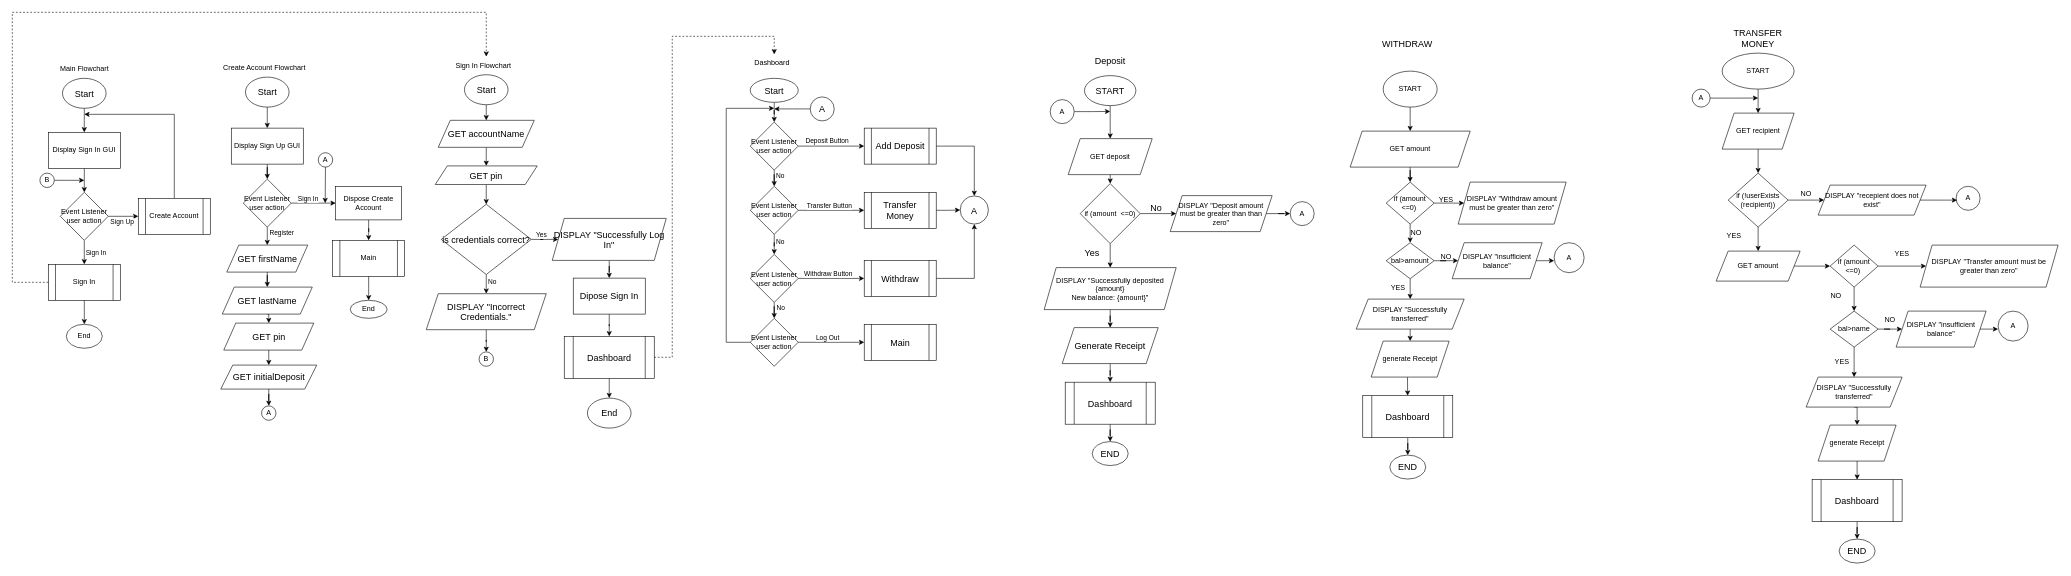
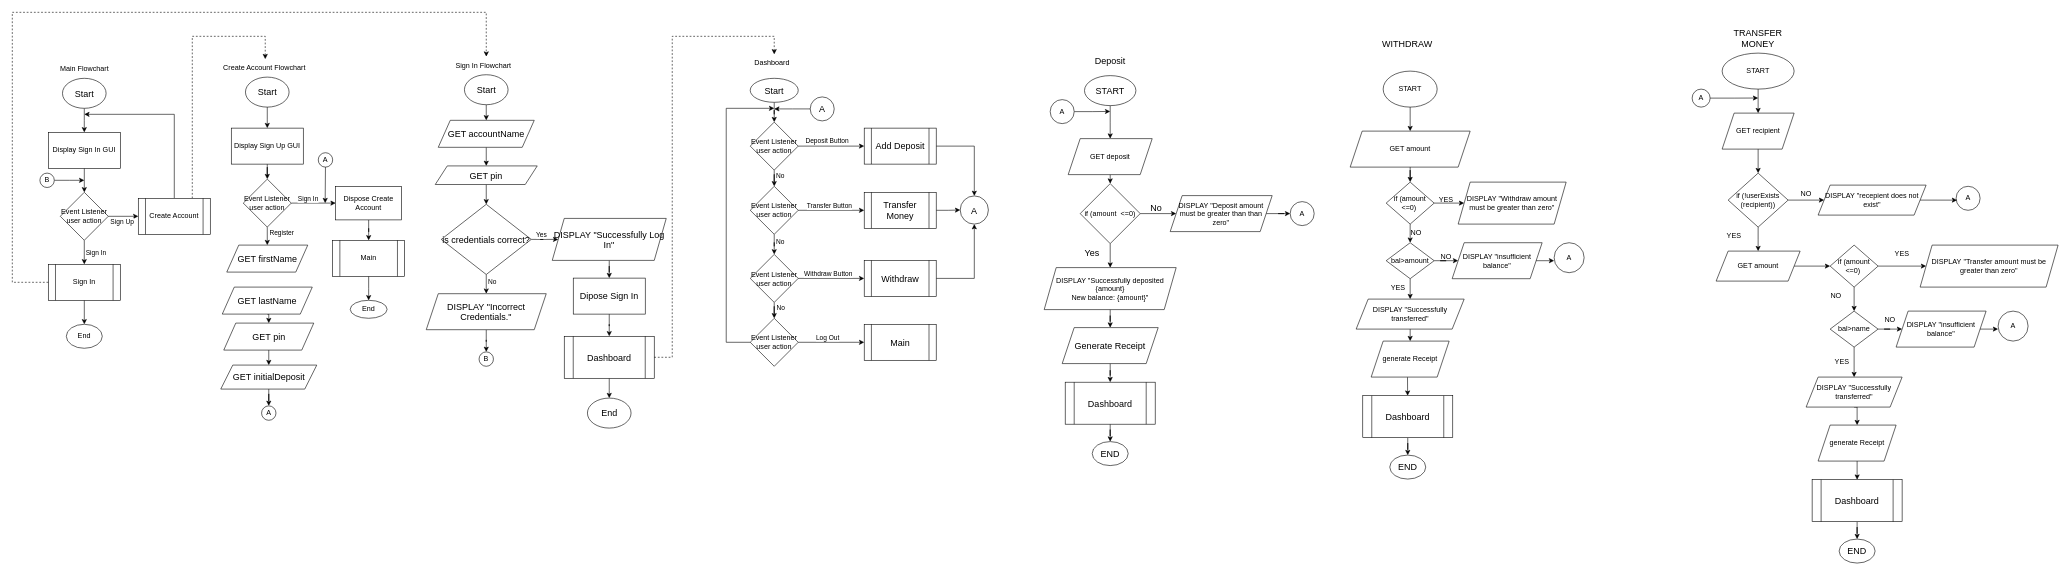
edge "Create Account" -> "Create Account Flowchart": added
edge "GET firstName" -> "GET lastName": removed
